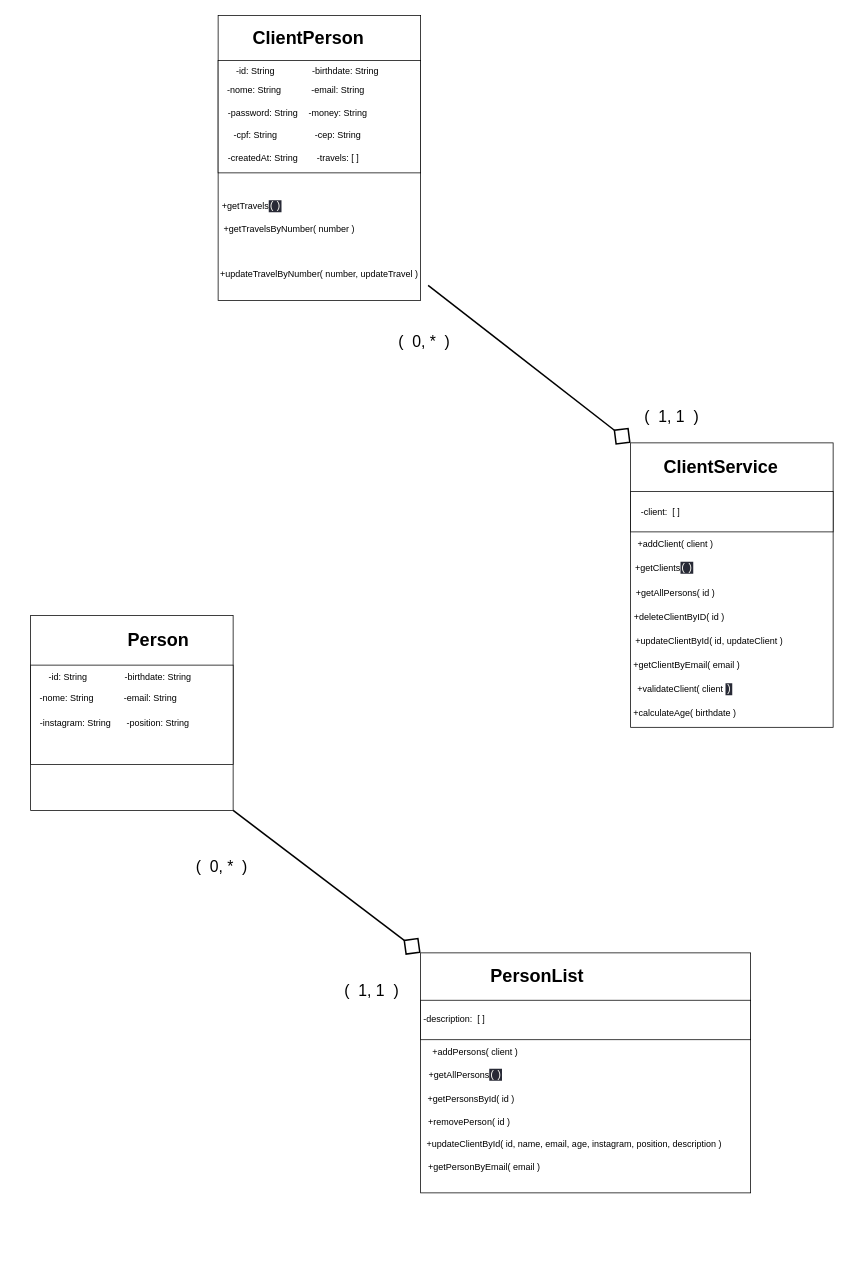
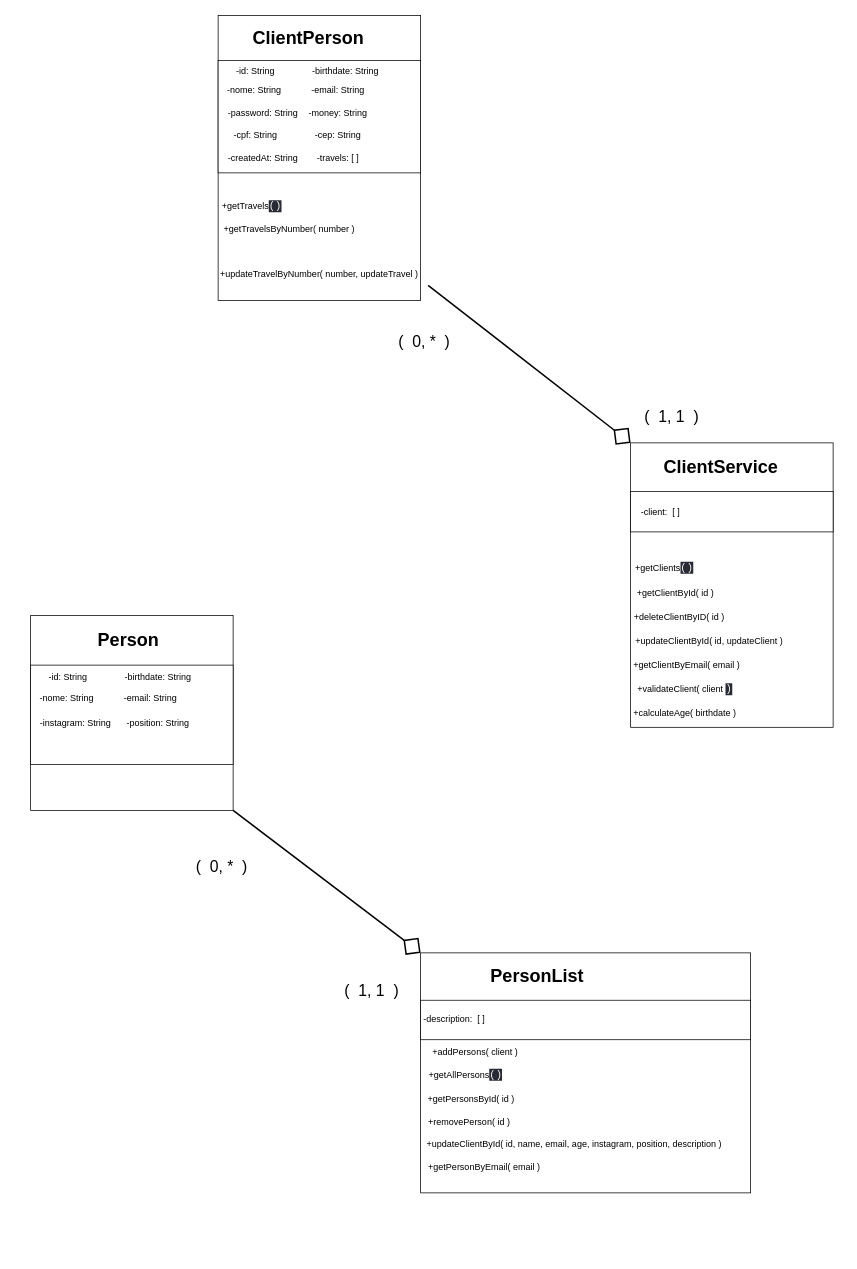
node "+addClient( client )": removed
node "+getAllPersons( id )": label "+getAllPersons( id )" -> "+getClientById( id )"
node "Person": moved (158, 640) -> (128, 640)
